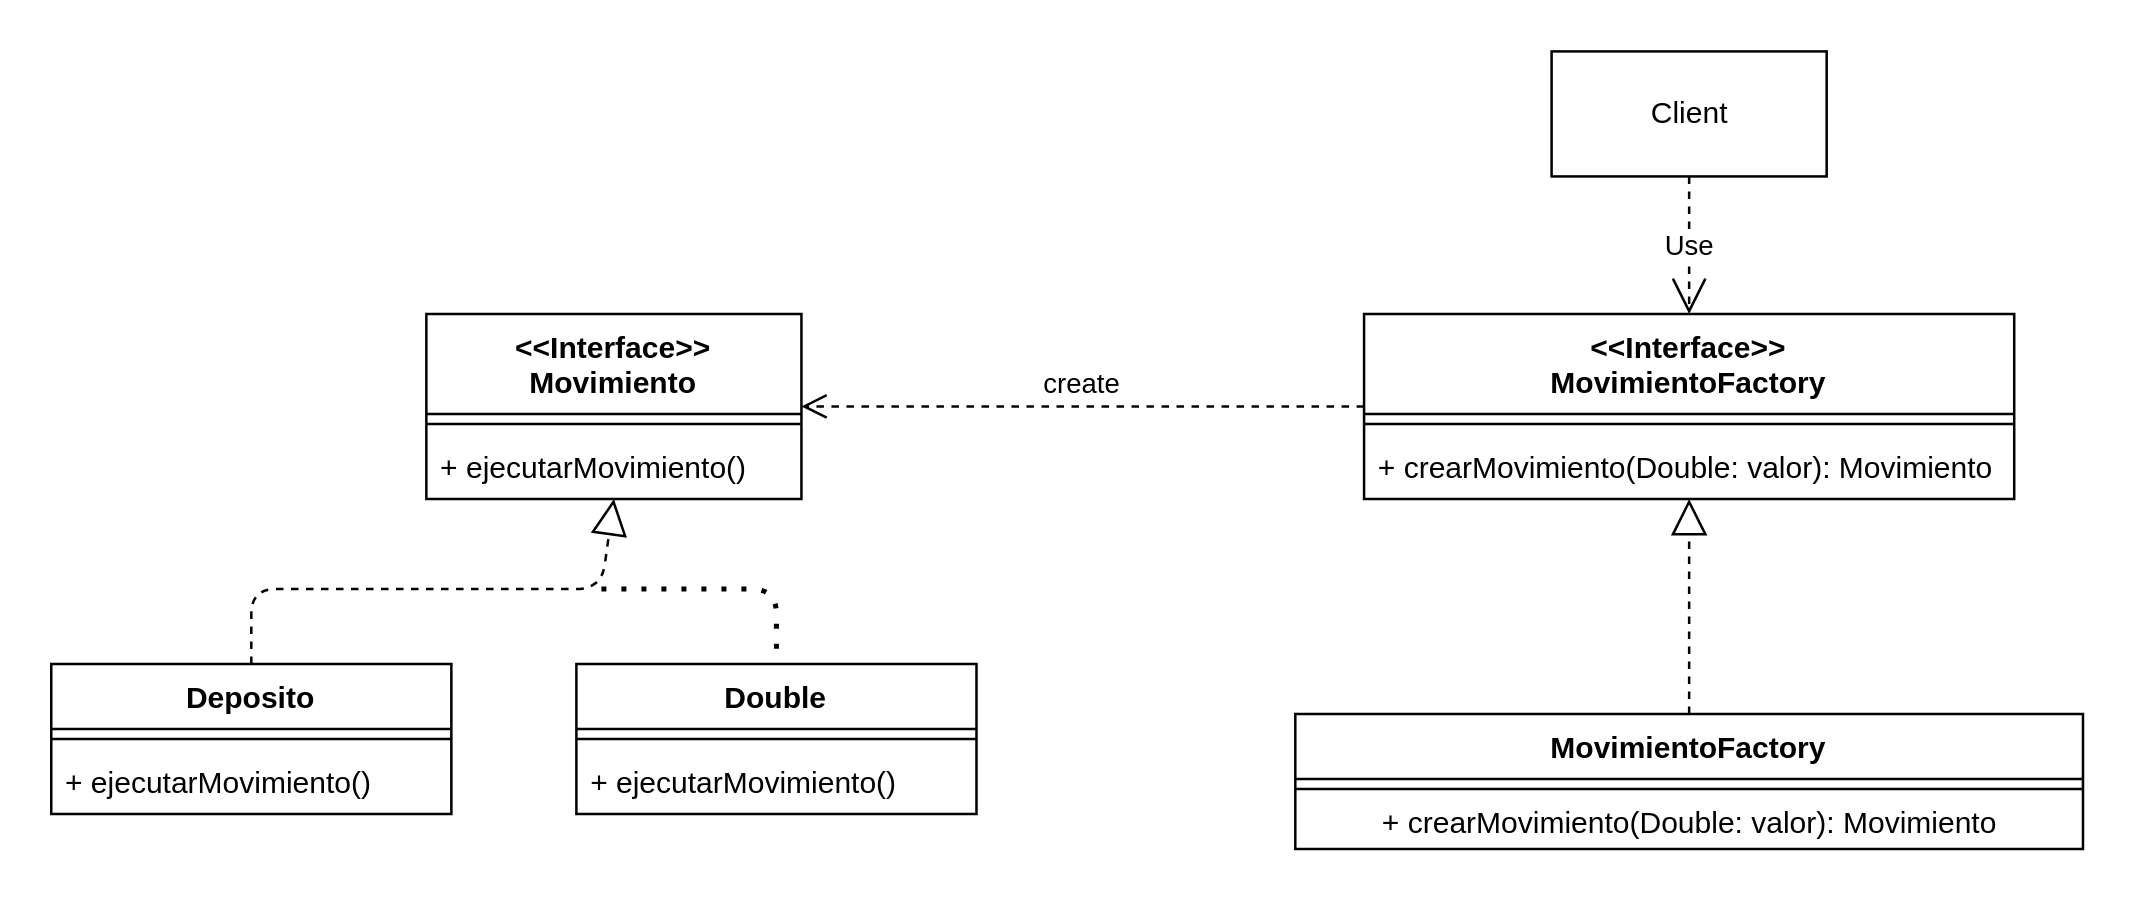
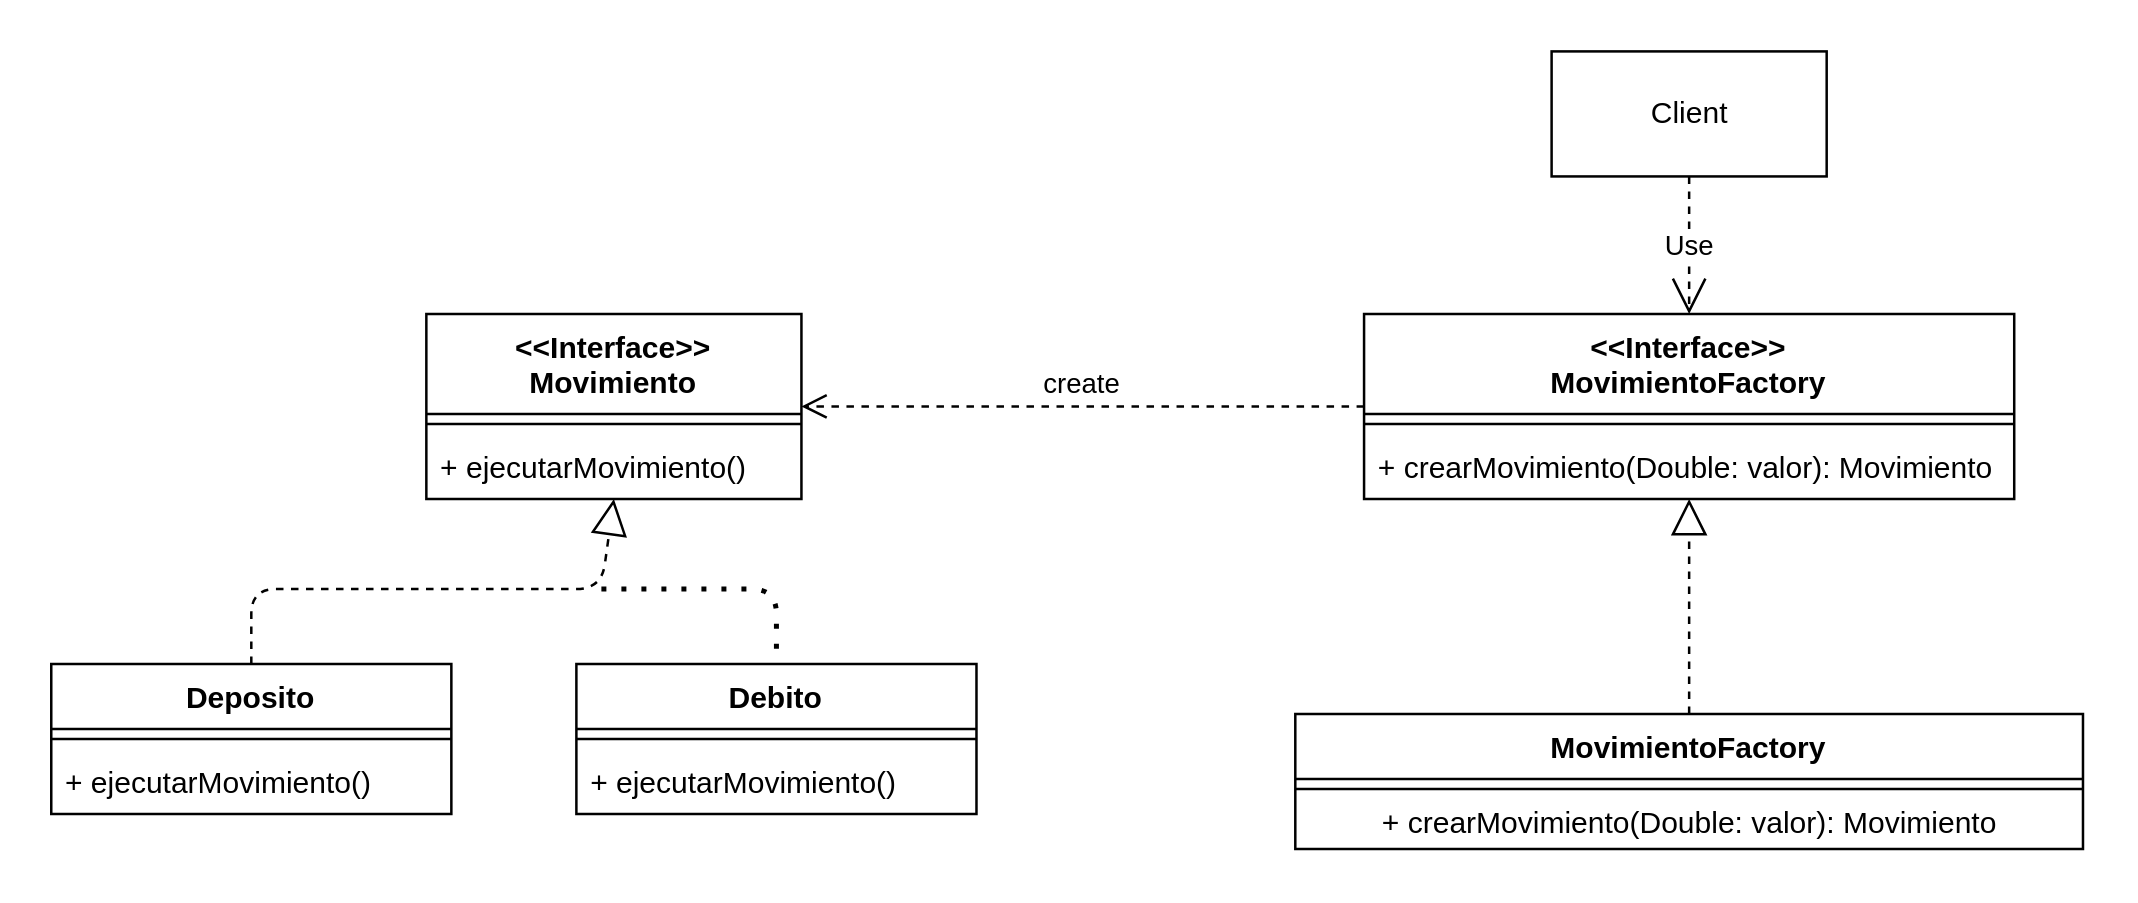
node "Double": label "Double" -> "Debito"
